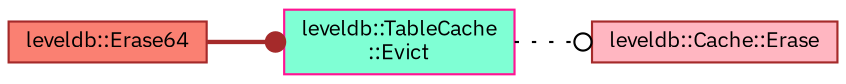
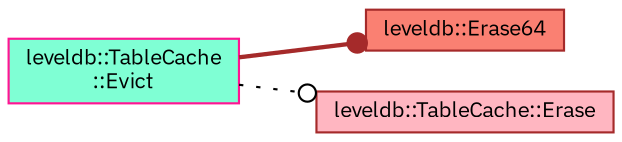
edge "leveldb::Erase64" -> "leveldb::TableCache ::Evict": reversed
node "leveldb::Cache::Erase": label "leveldb::Cache::Erase" -> "leveldb::TableCache::Erase"
